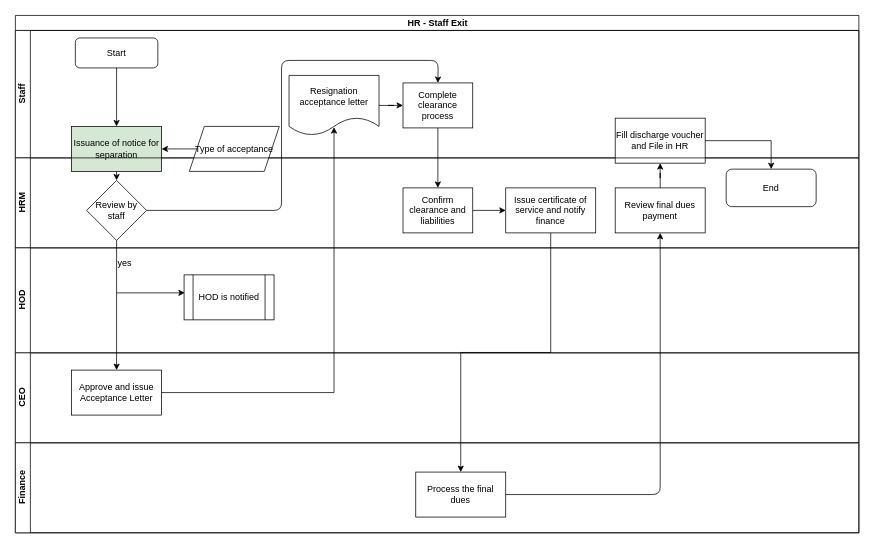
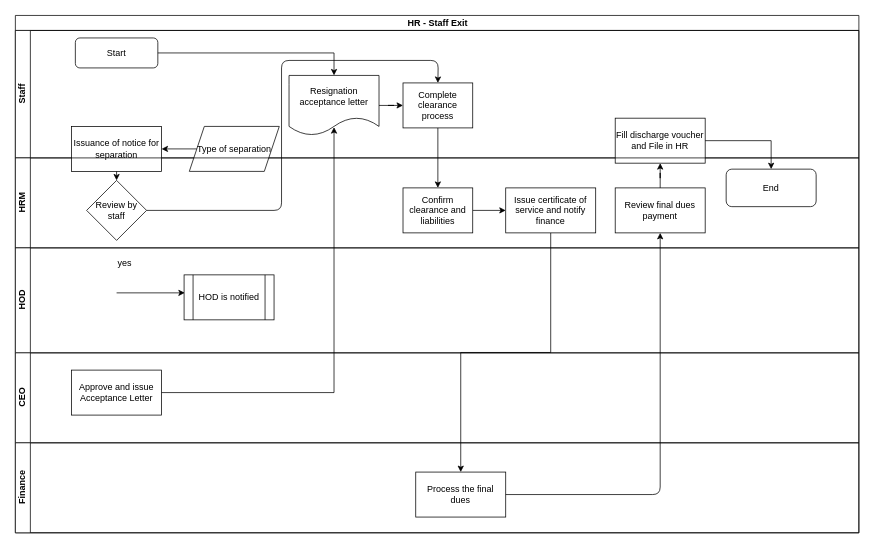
edge "Start" -> "Issuance of notice for separation": now "Start" -> "Resignation acceptance letter"
node "Issuance of notice for separation": fillcolor #d5e8d4 -> #ffffff
node "Type of acceptance": label "Type of acceptance" -> "Type of separation"
edge "Review by staff" -> "Approve and issue Acceptance Letter": removed
